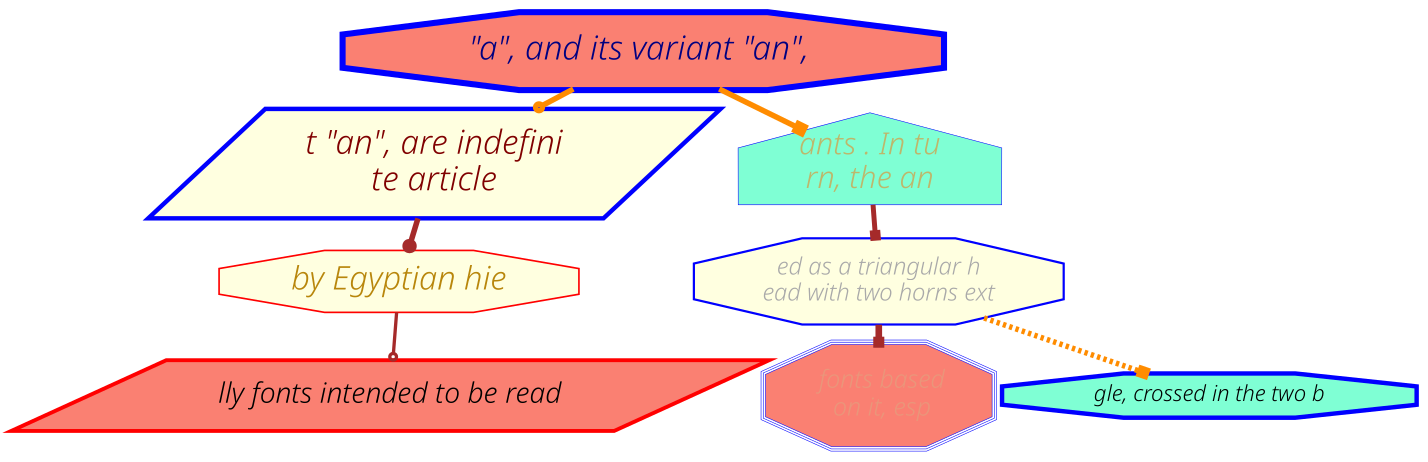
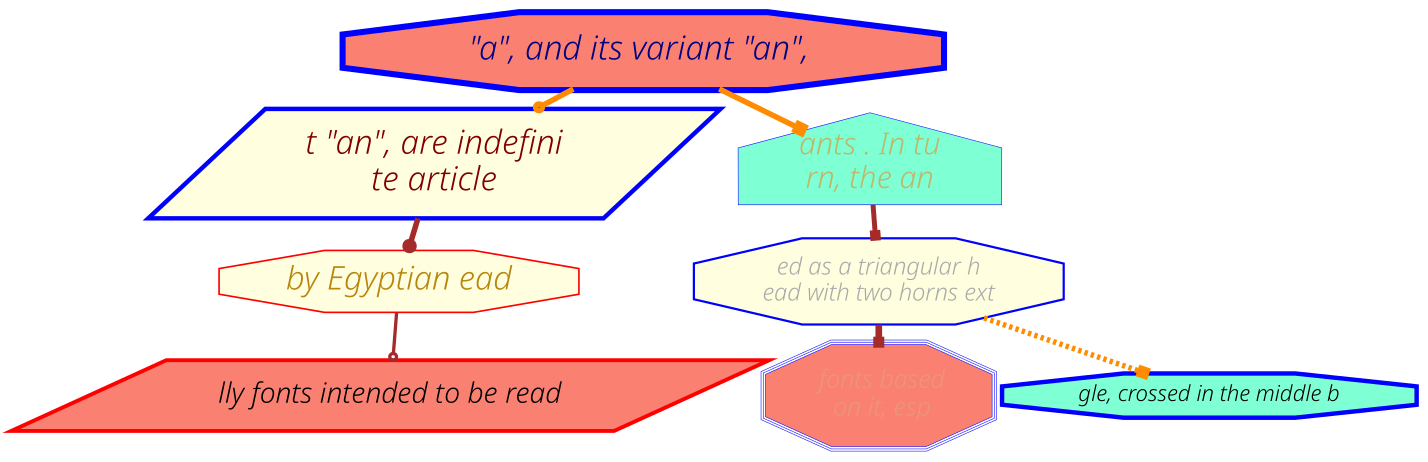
node "by Egyptian hie": label "by Egyptian hie" -> "by Egyptian ead"
node "gle, crossed in the two b": label "gle, crossed in the two b" -> "gle, crossed in the middle b"
